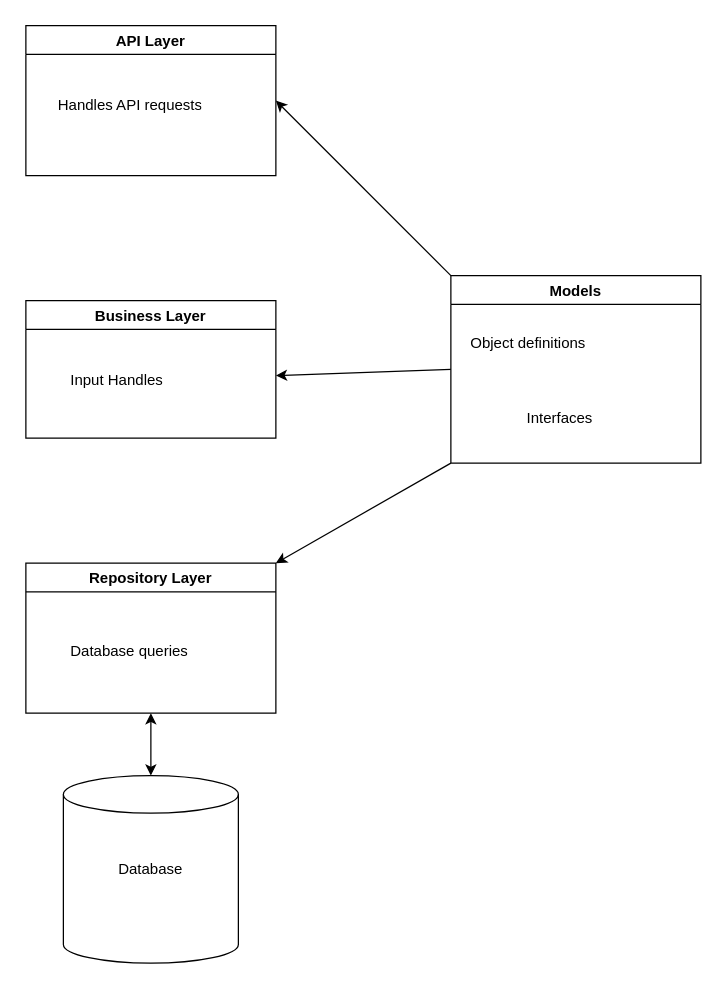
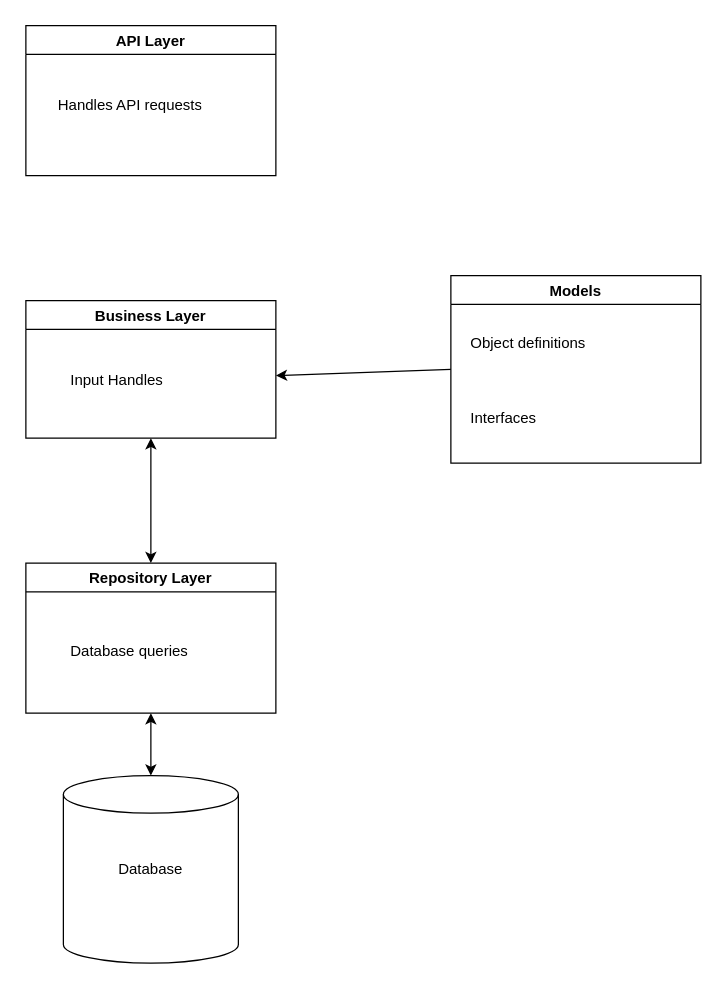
edge "Models" -> "API Layer": removed
node "Interfaces": moved (607, 417) -> (551, 417)
edge "Business Layer" -- "Repository Layer": added
edge "Models" -> "Repository Layer": removed
